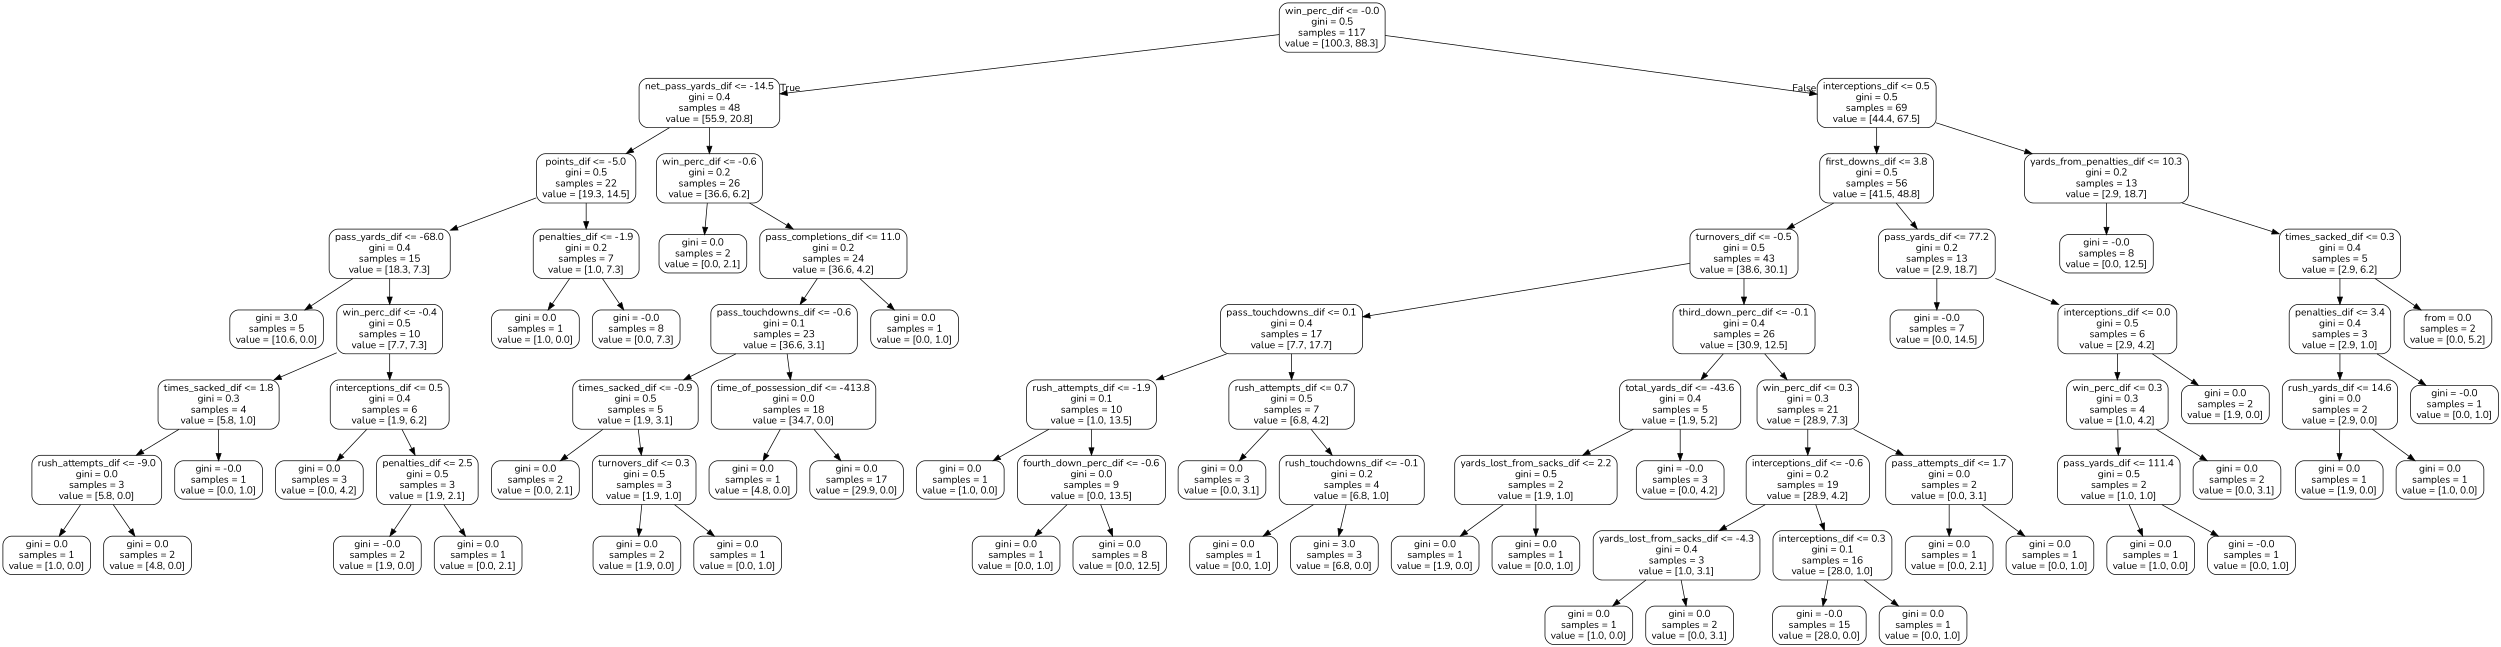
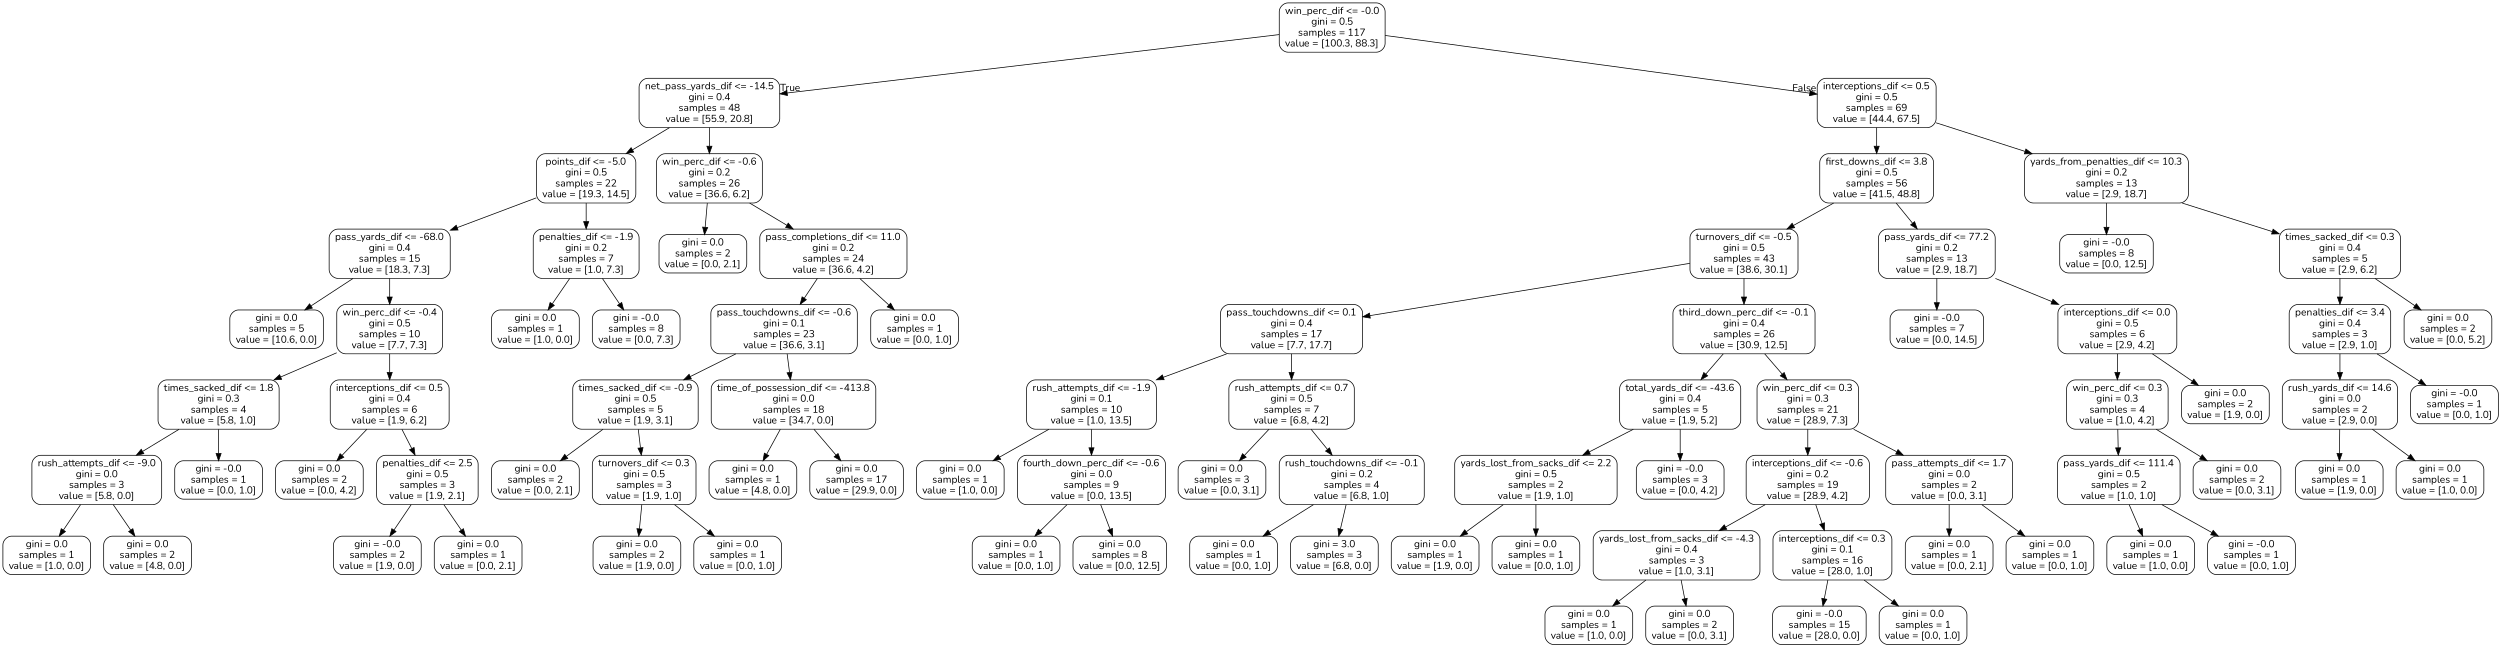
node "gini = 3.0 samples = 5 value = [10.6, 0.0]": label "gini = 3.0 samples = 5 value = [10.6, 0.0]" -> "gini = 0.0 samples = 5 value = [10.6, 0.0]"
node "from = 0.0 samples = 2 value = [0.0, 5.2]": label "from = 0.0 samples = 2 value = [0.0, 5.2]" -> "gini = 0.0 samples = 2 value = [0.0, 5.2]"
node "gini = 0.0 samples = 3 value = [0.0, 4.2]": label "gini = 0.0 samples = 3 value = [0.0, 4.2]" -> "gini = 0.0 samples = 2 value = [0.0, 4.2]"
